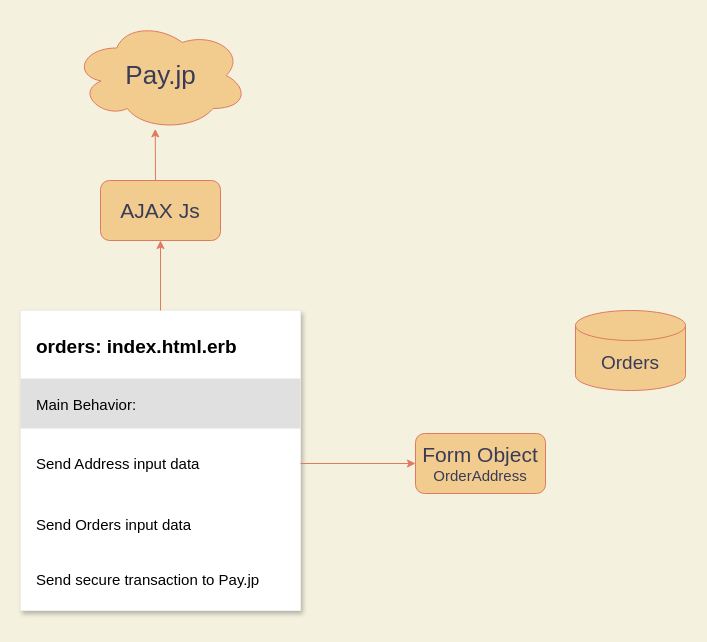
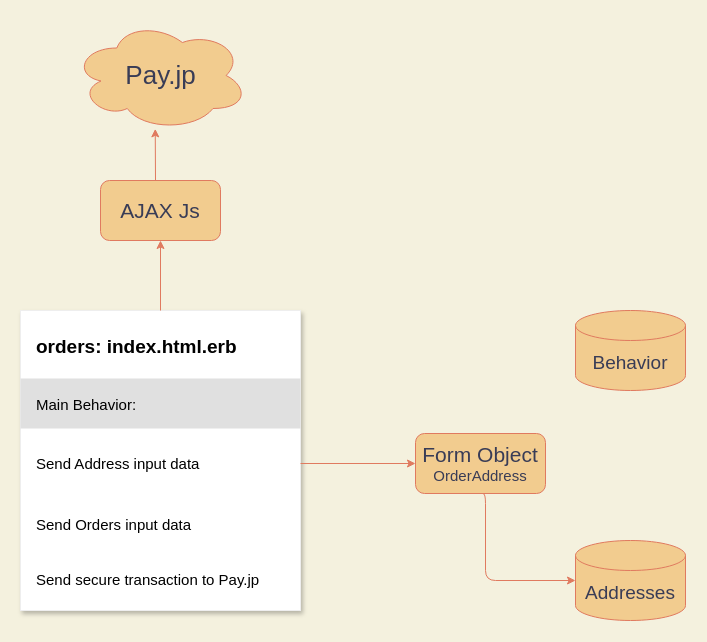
node "Orders": label "Orders" -> "Behavior"
edge "Form Object OrderAddress" -> "Addresses": added
node "Addresses": added
